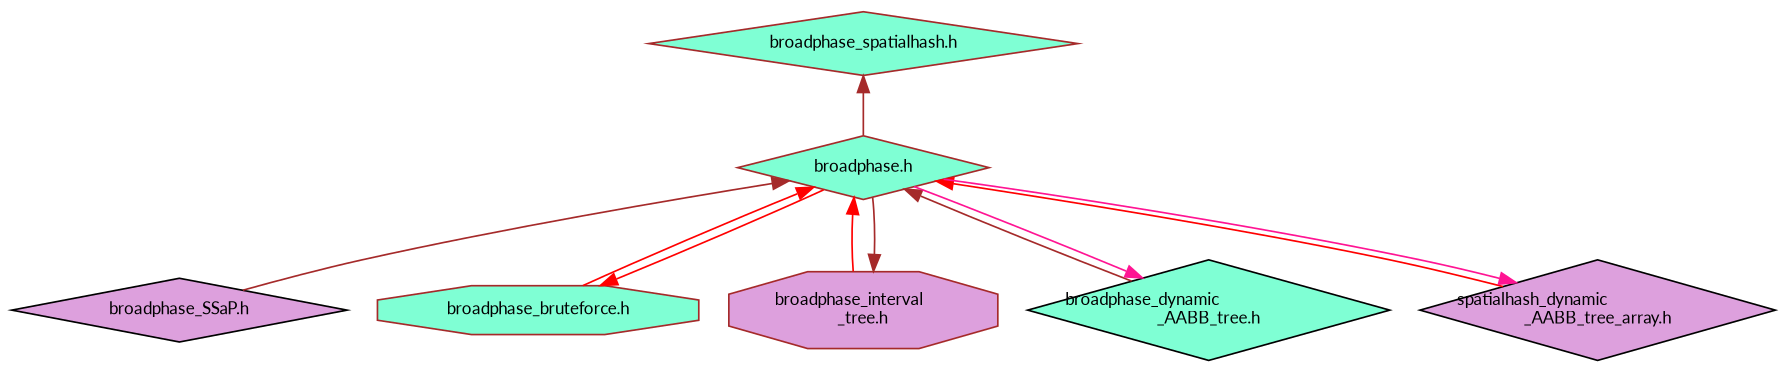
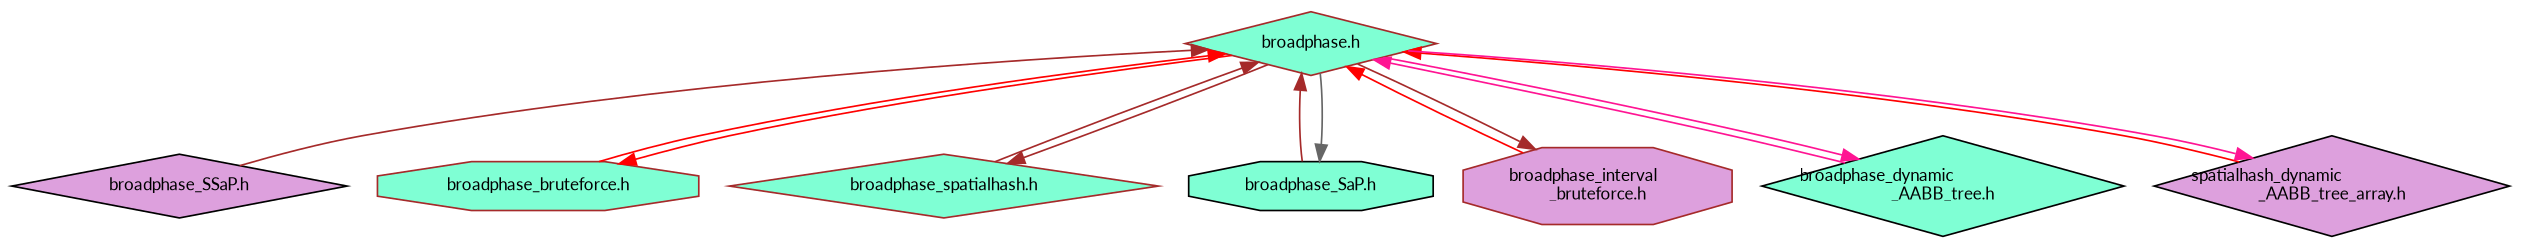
edge "broadphase_spatialhash.h" -> "broadphase.h": added
node "broadphase_SaP.h": added
edge "broadphase_dynamic _AABB_tree.h" -> "broadphase.h": color brown -> deeppink
node "broadphase_interval _tree.h": label "broadphase_interval _tree.h" -> "broadphase_interval _bruteforce.h"
